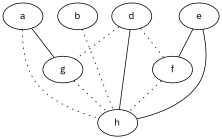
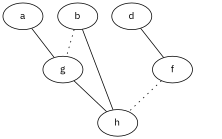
node "e": removed
edge "d" -- "g": now "b" -- "g"
edge "d" -- "f": style dotted -> solid
edge "b" -- "h": style dotted -> solid
edge "d" -- "h": removed
edge "a" -- "h": removed
edge "g" -- "h": style dotted -> solid
